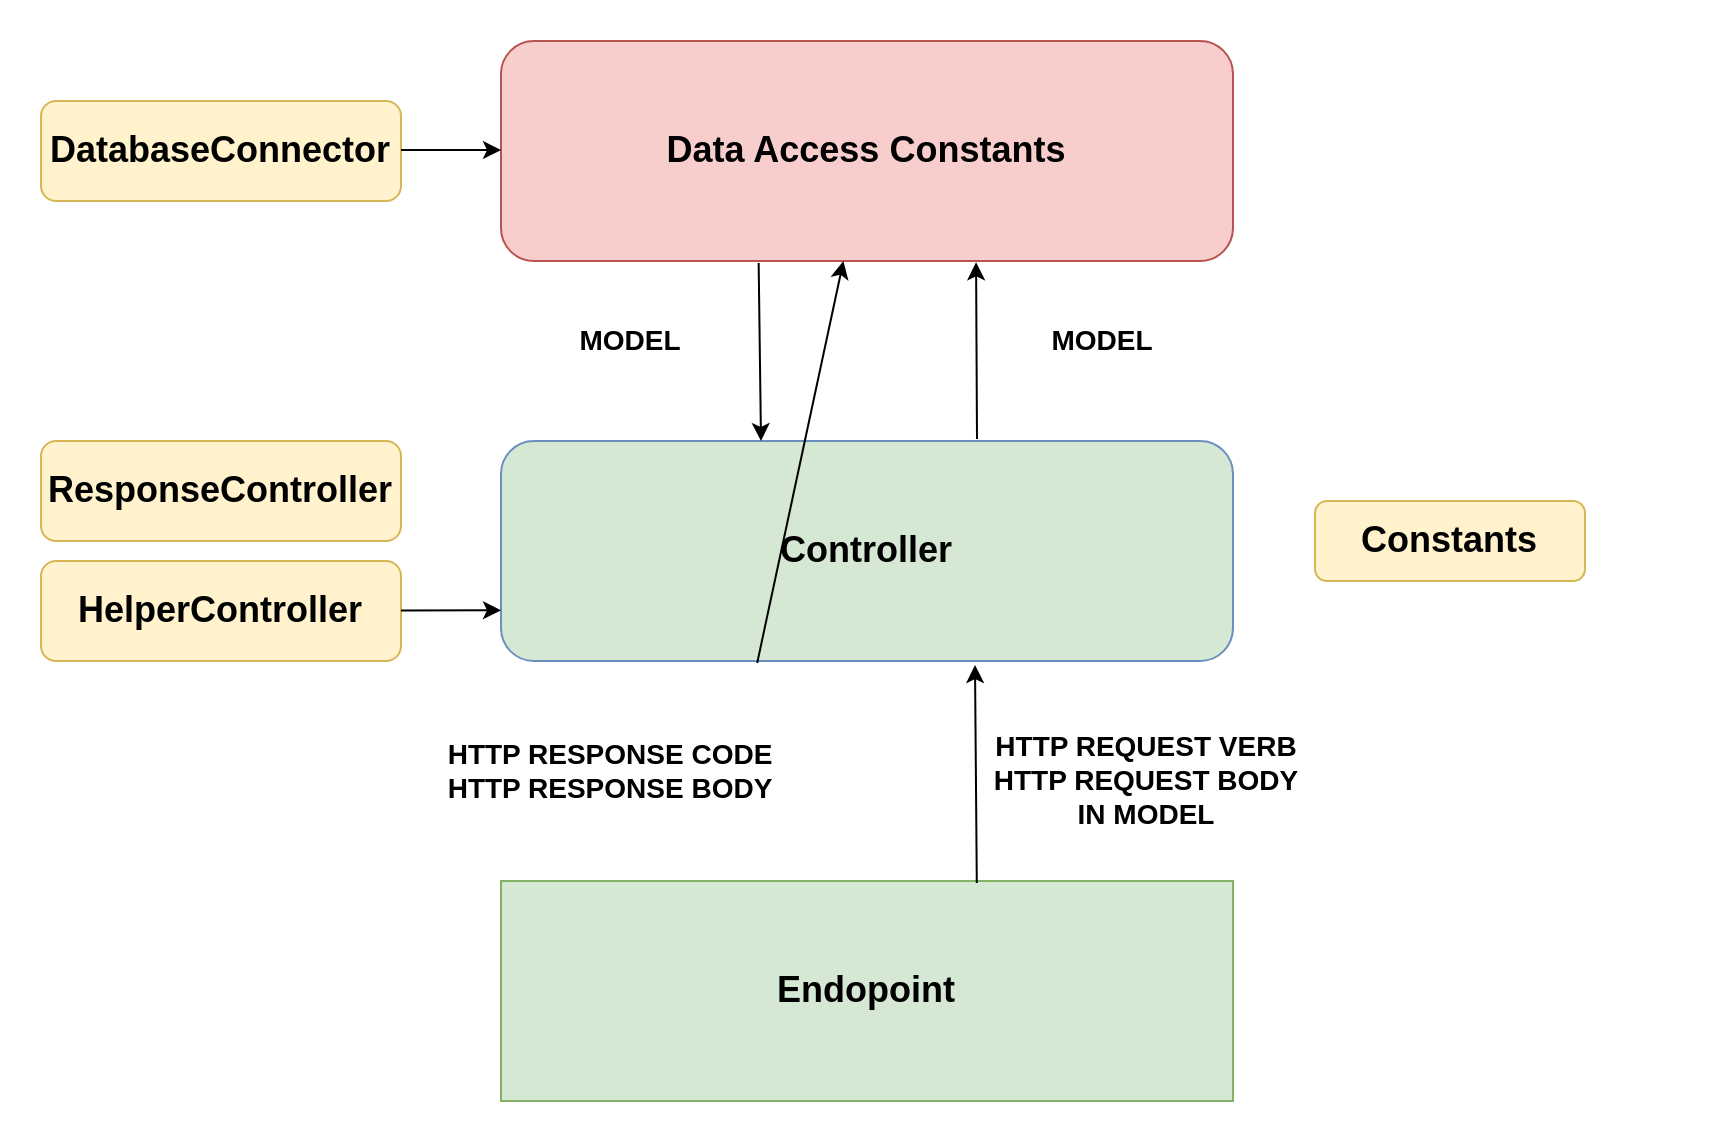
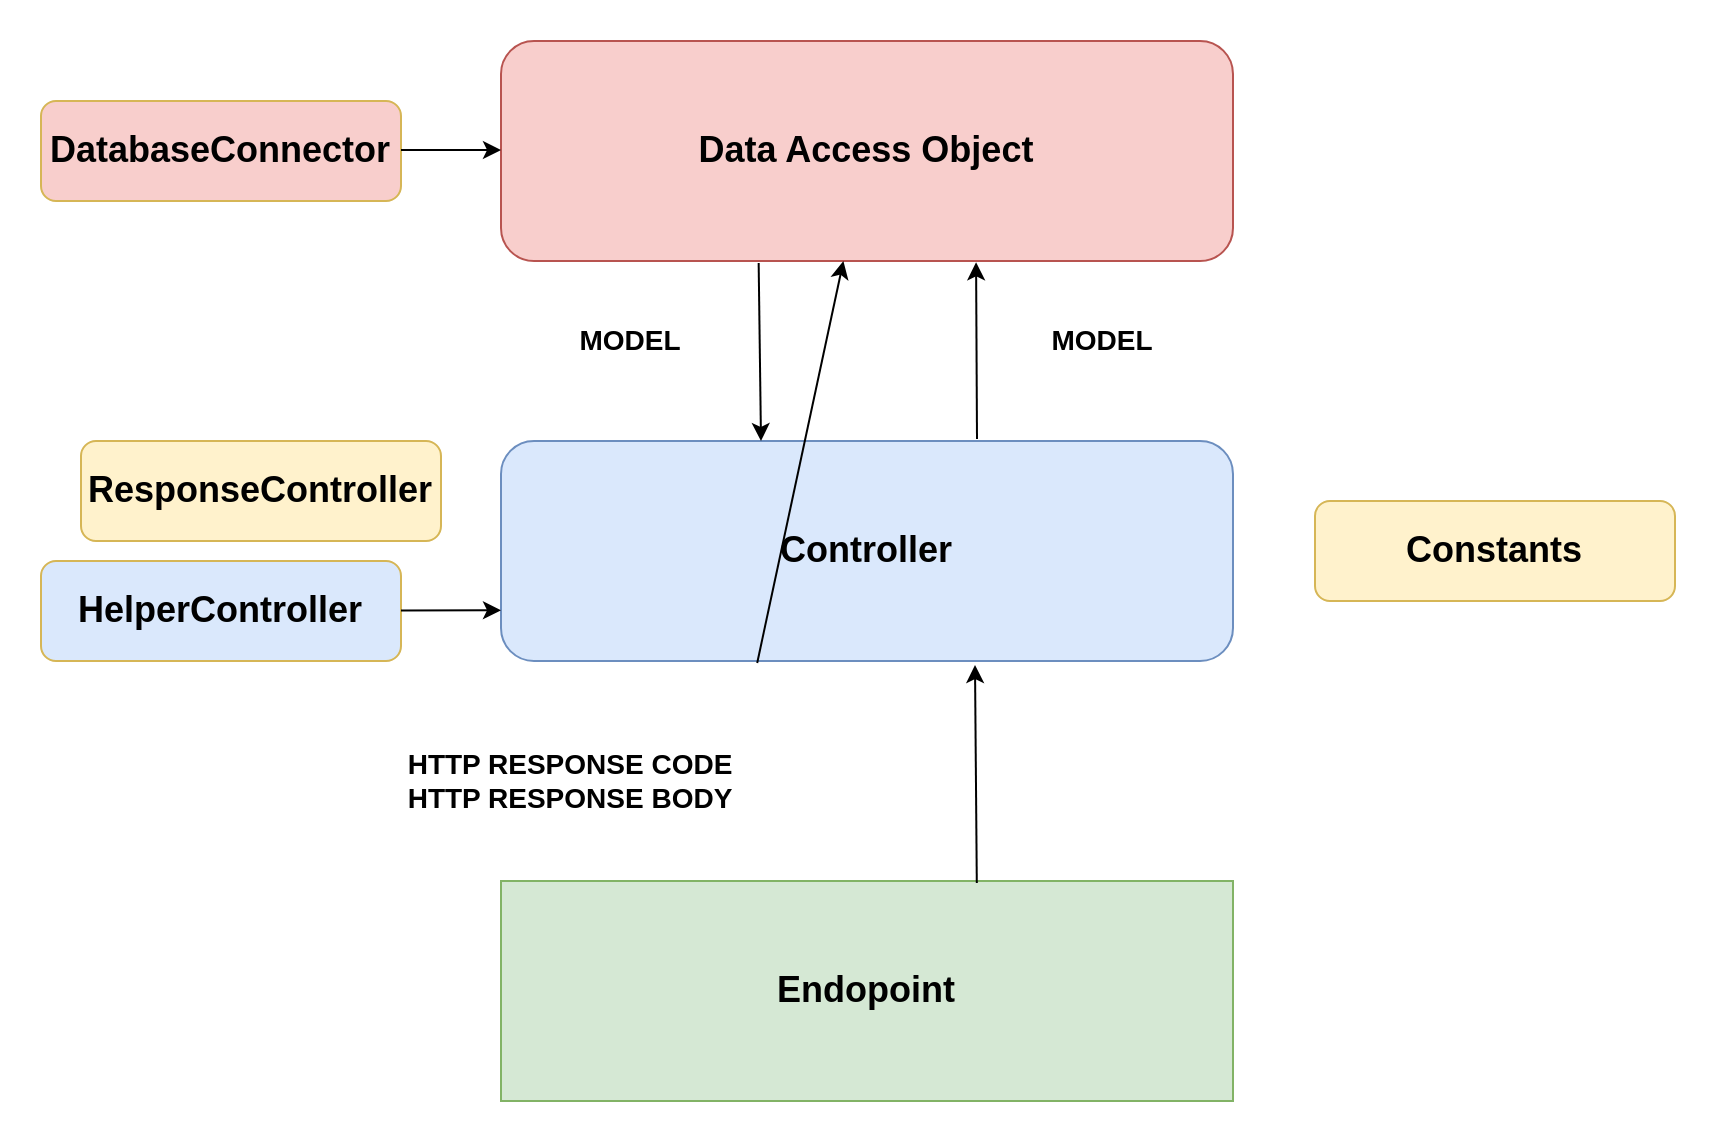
node "DatabaseConnector": fillcolor #fff2cc -> #f8cecc
node "Data Access Constants": label "Data Access Constants" -> "Data Access Object"
node "ResponseController": moved (221, 491) -> (261, 491)
node "Constants": size 270x80 -> 360x100
node "Controller": fillcolor #d5e8d4 -> #dae8fc
node "HelperController": fillcolor #fff2cc -> #dae8fc
node "HTTP RESPONSE CODEHTTP RESPONSE BODY": moved (611, 771) -> (571, 781)
node "HTTP REQUEST VERBHTTP REQUEST BODY IN MODEL": removed
